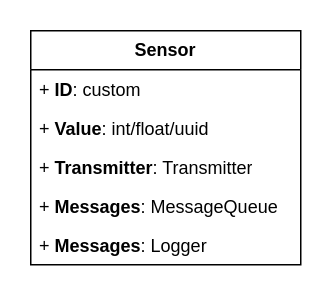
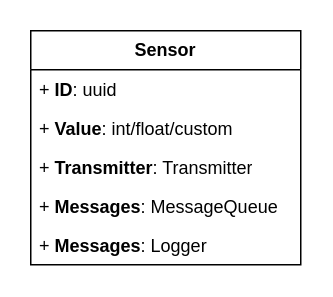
node "+ ID: custom": label "+ ID: custom" -> "+ ID: uuid"
node "+ Value: int/float/uuid": label "+ Value: int/float/uuid" -> "+ Value: int/float/custom"
